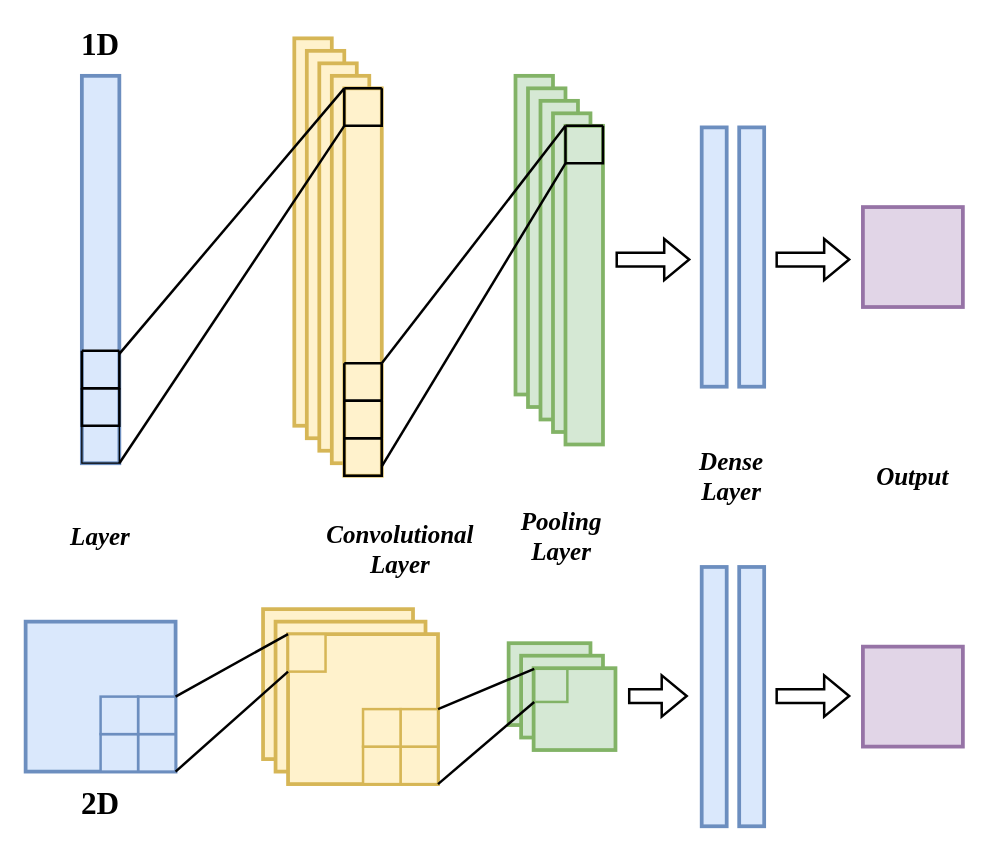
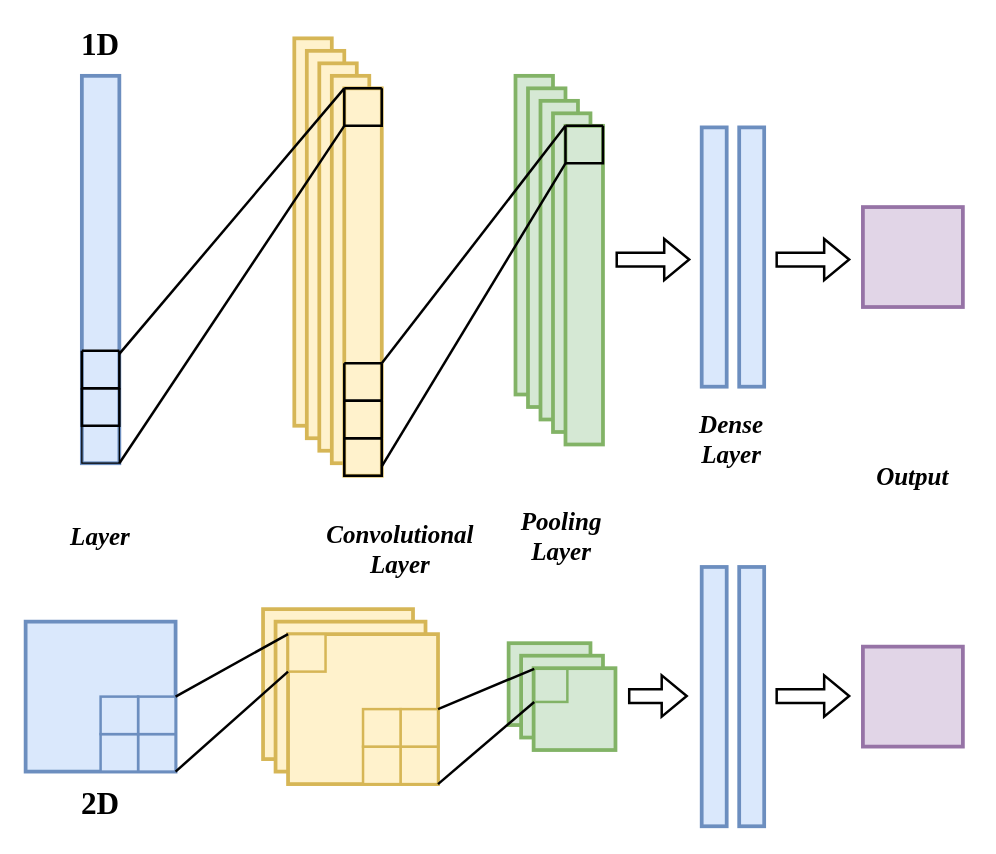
node "Dense Layer": moved (732, 476) -> (732, 438)
